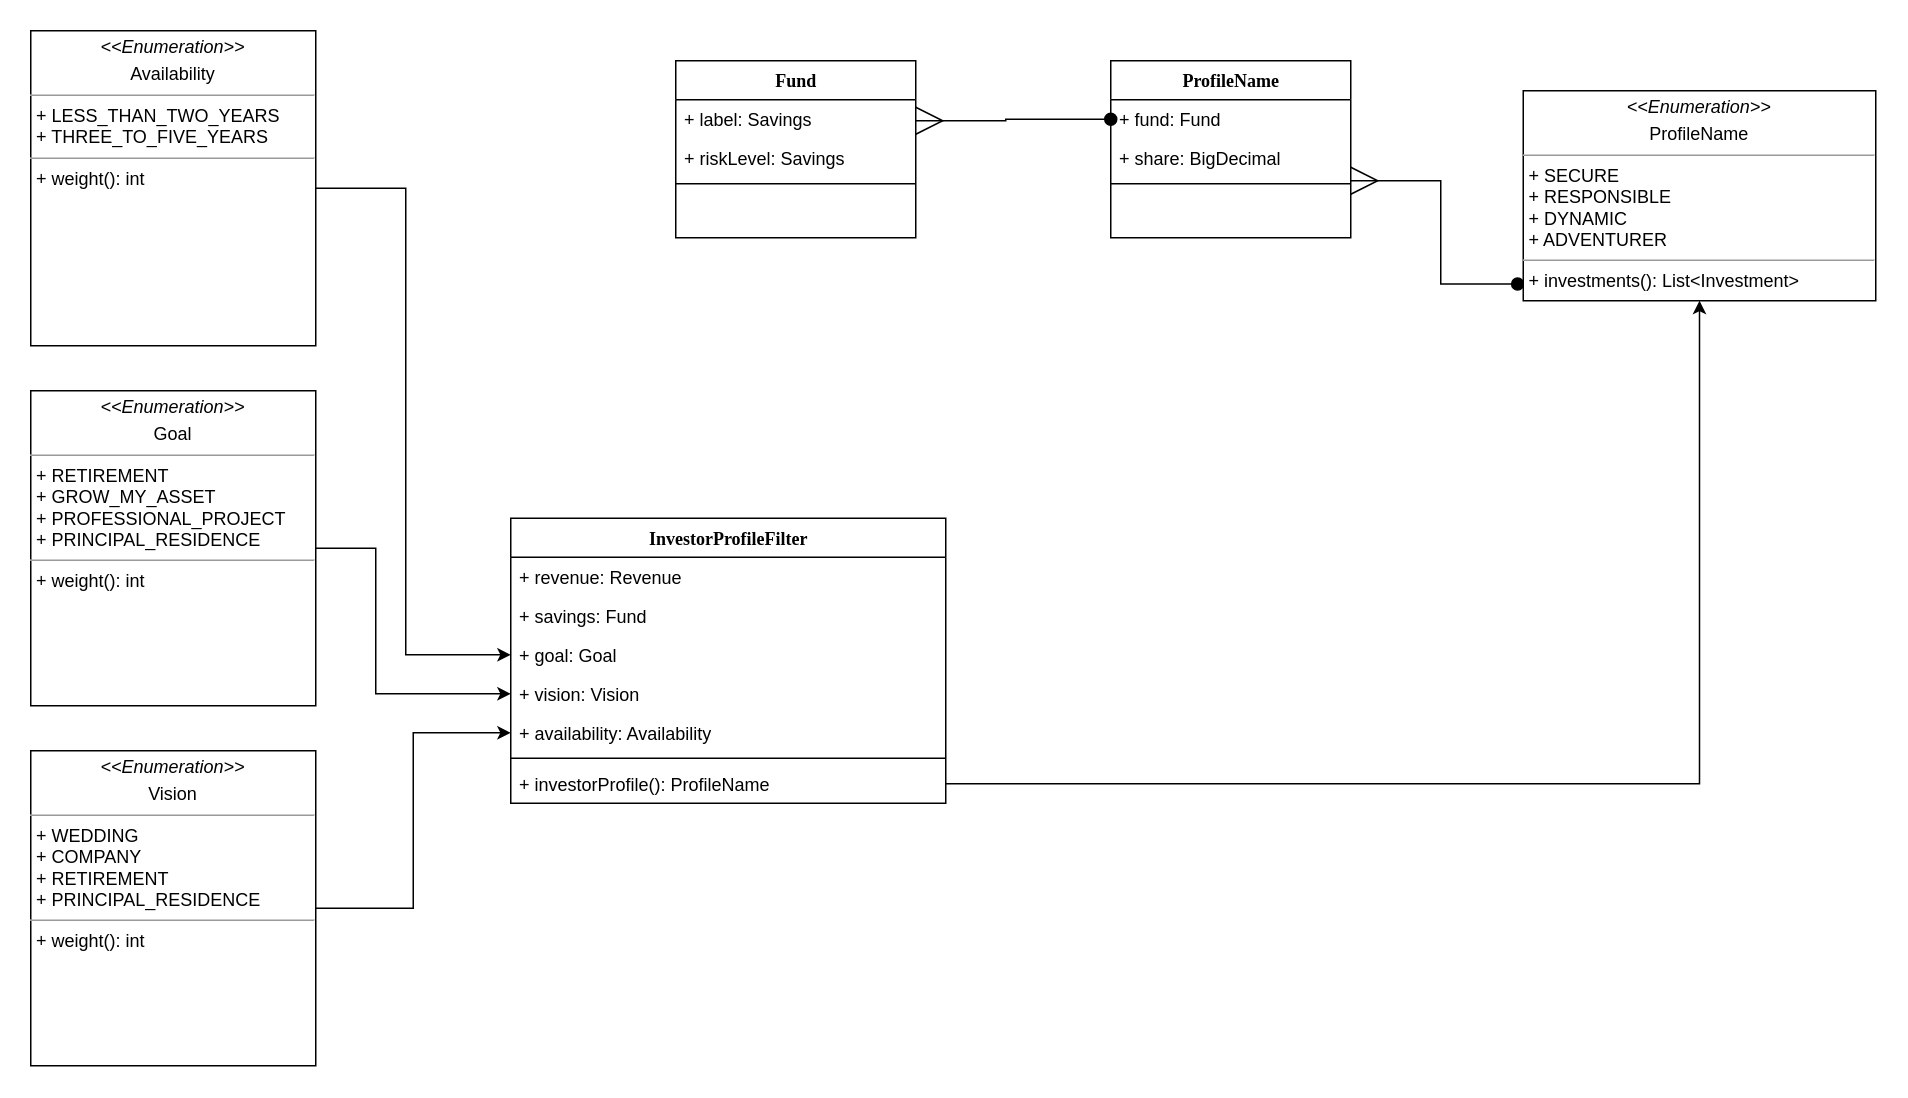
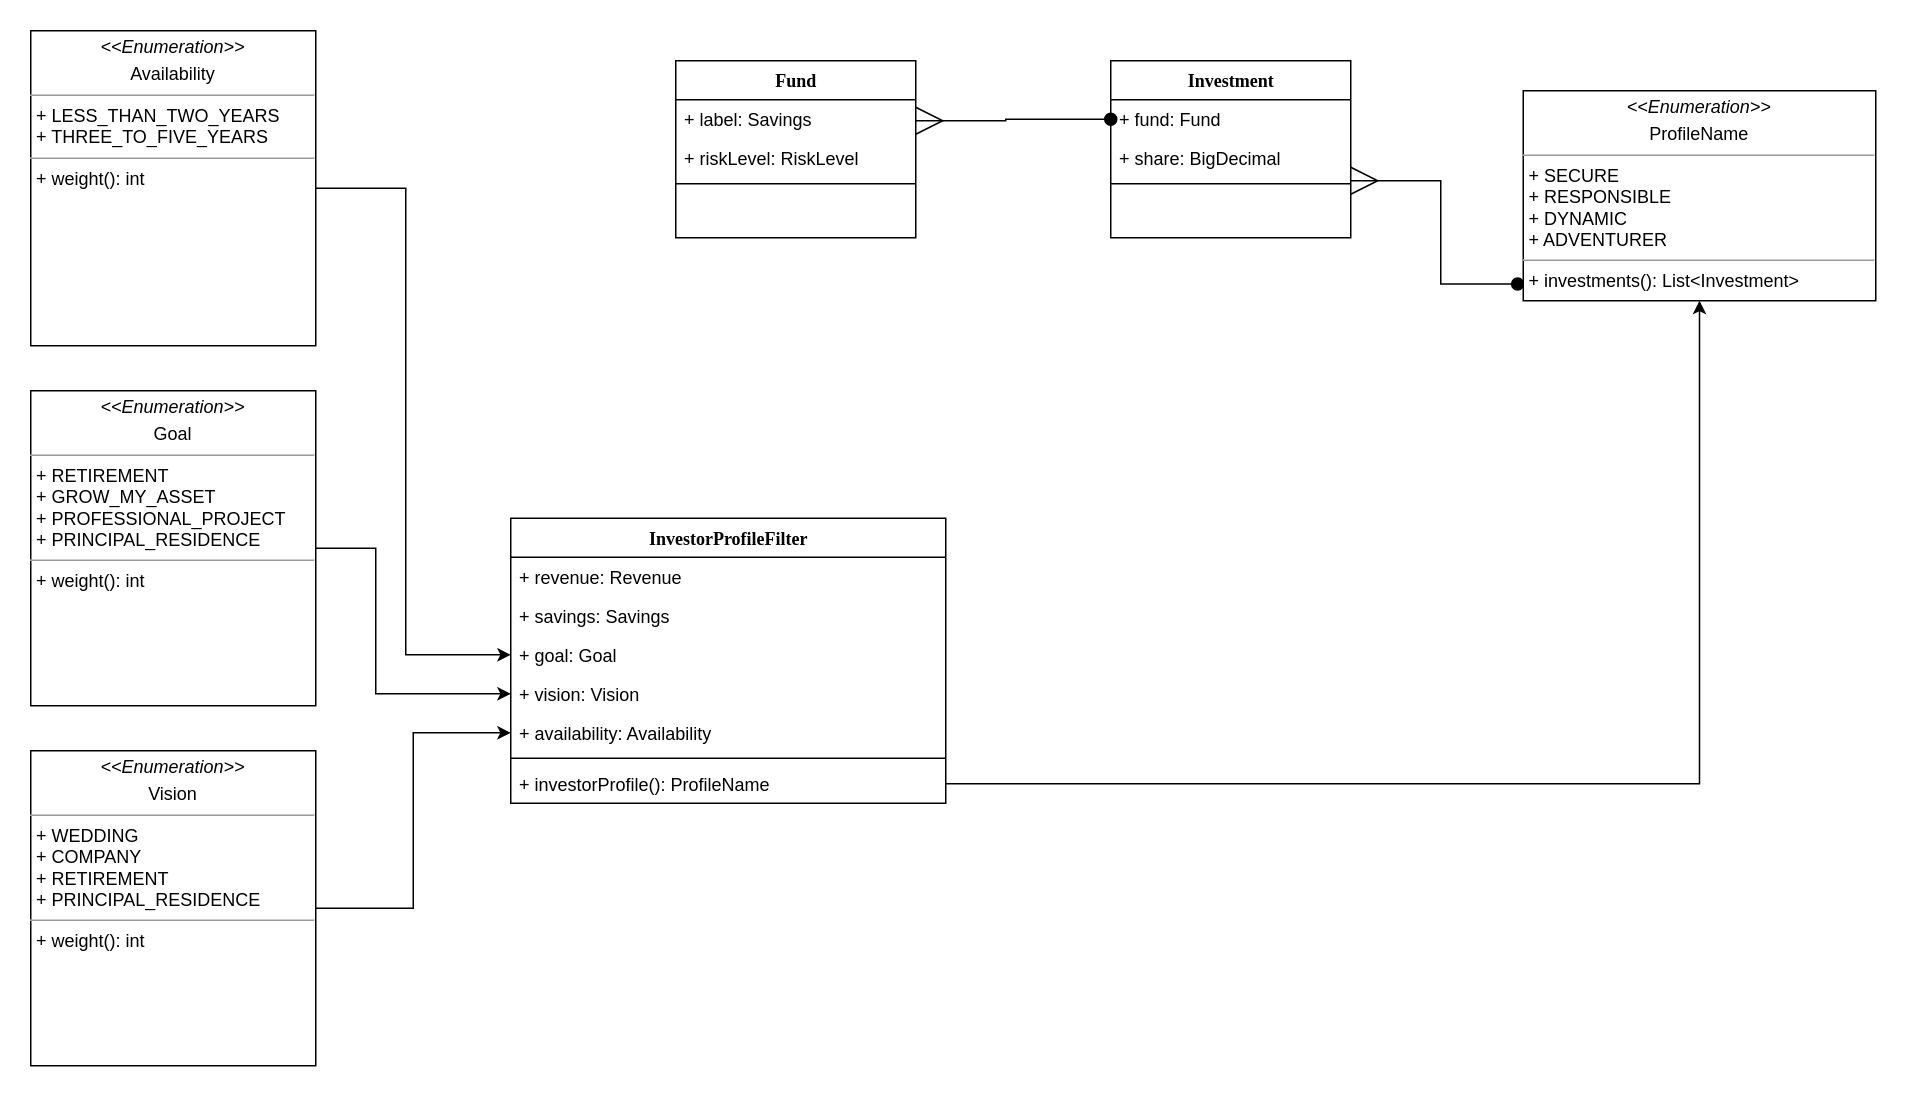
node "ProfileName": label "ProfileName" -> "Investment"
node "+ riskLevel: Savings": label "+ riskLevel: Savings" -> "+ riskLevel: RiskLevel"
node "+ savings: Fund": label "+ savings: Fund" -> "+ savings: Savings"
